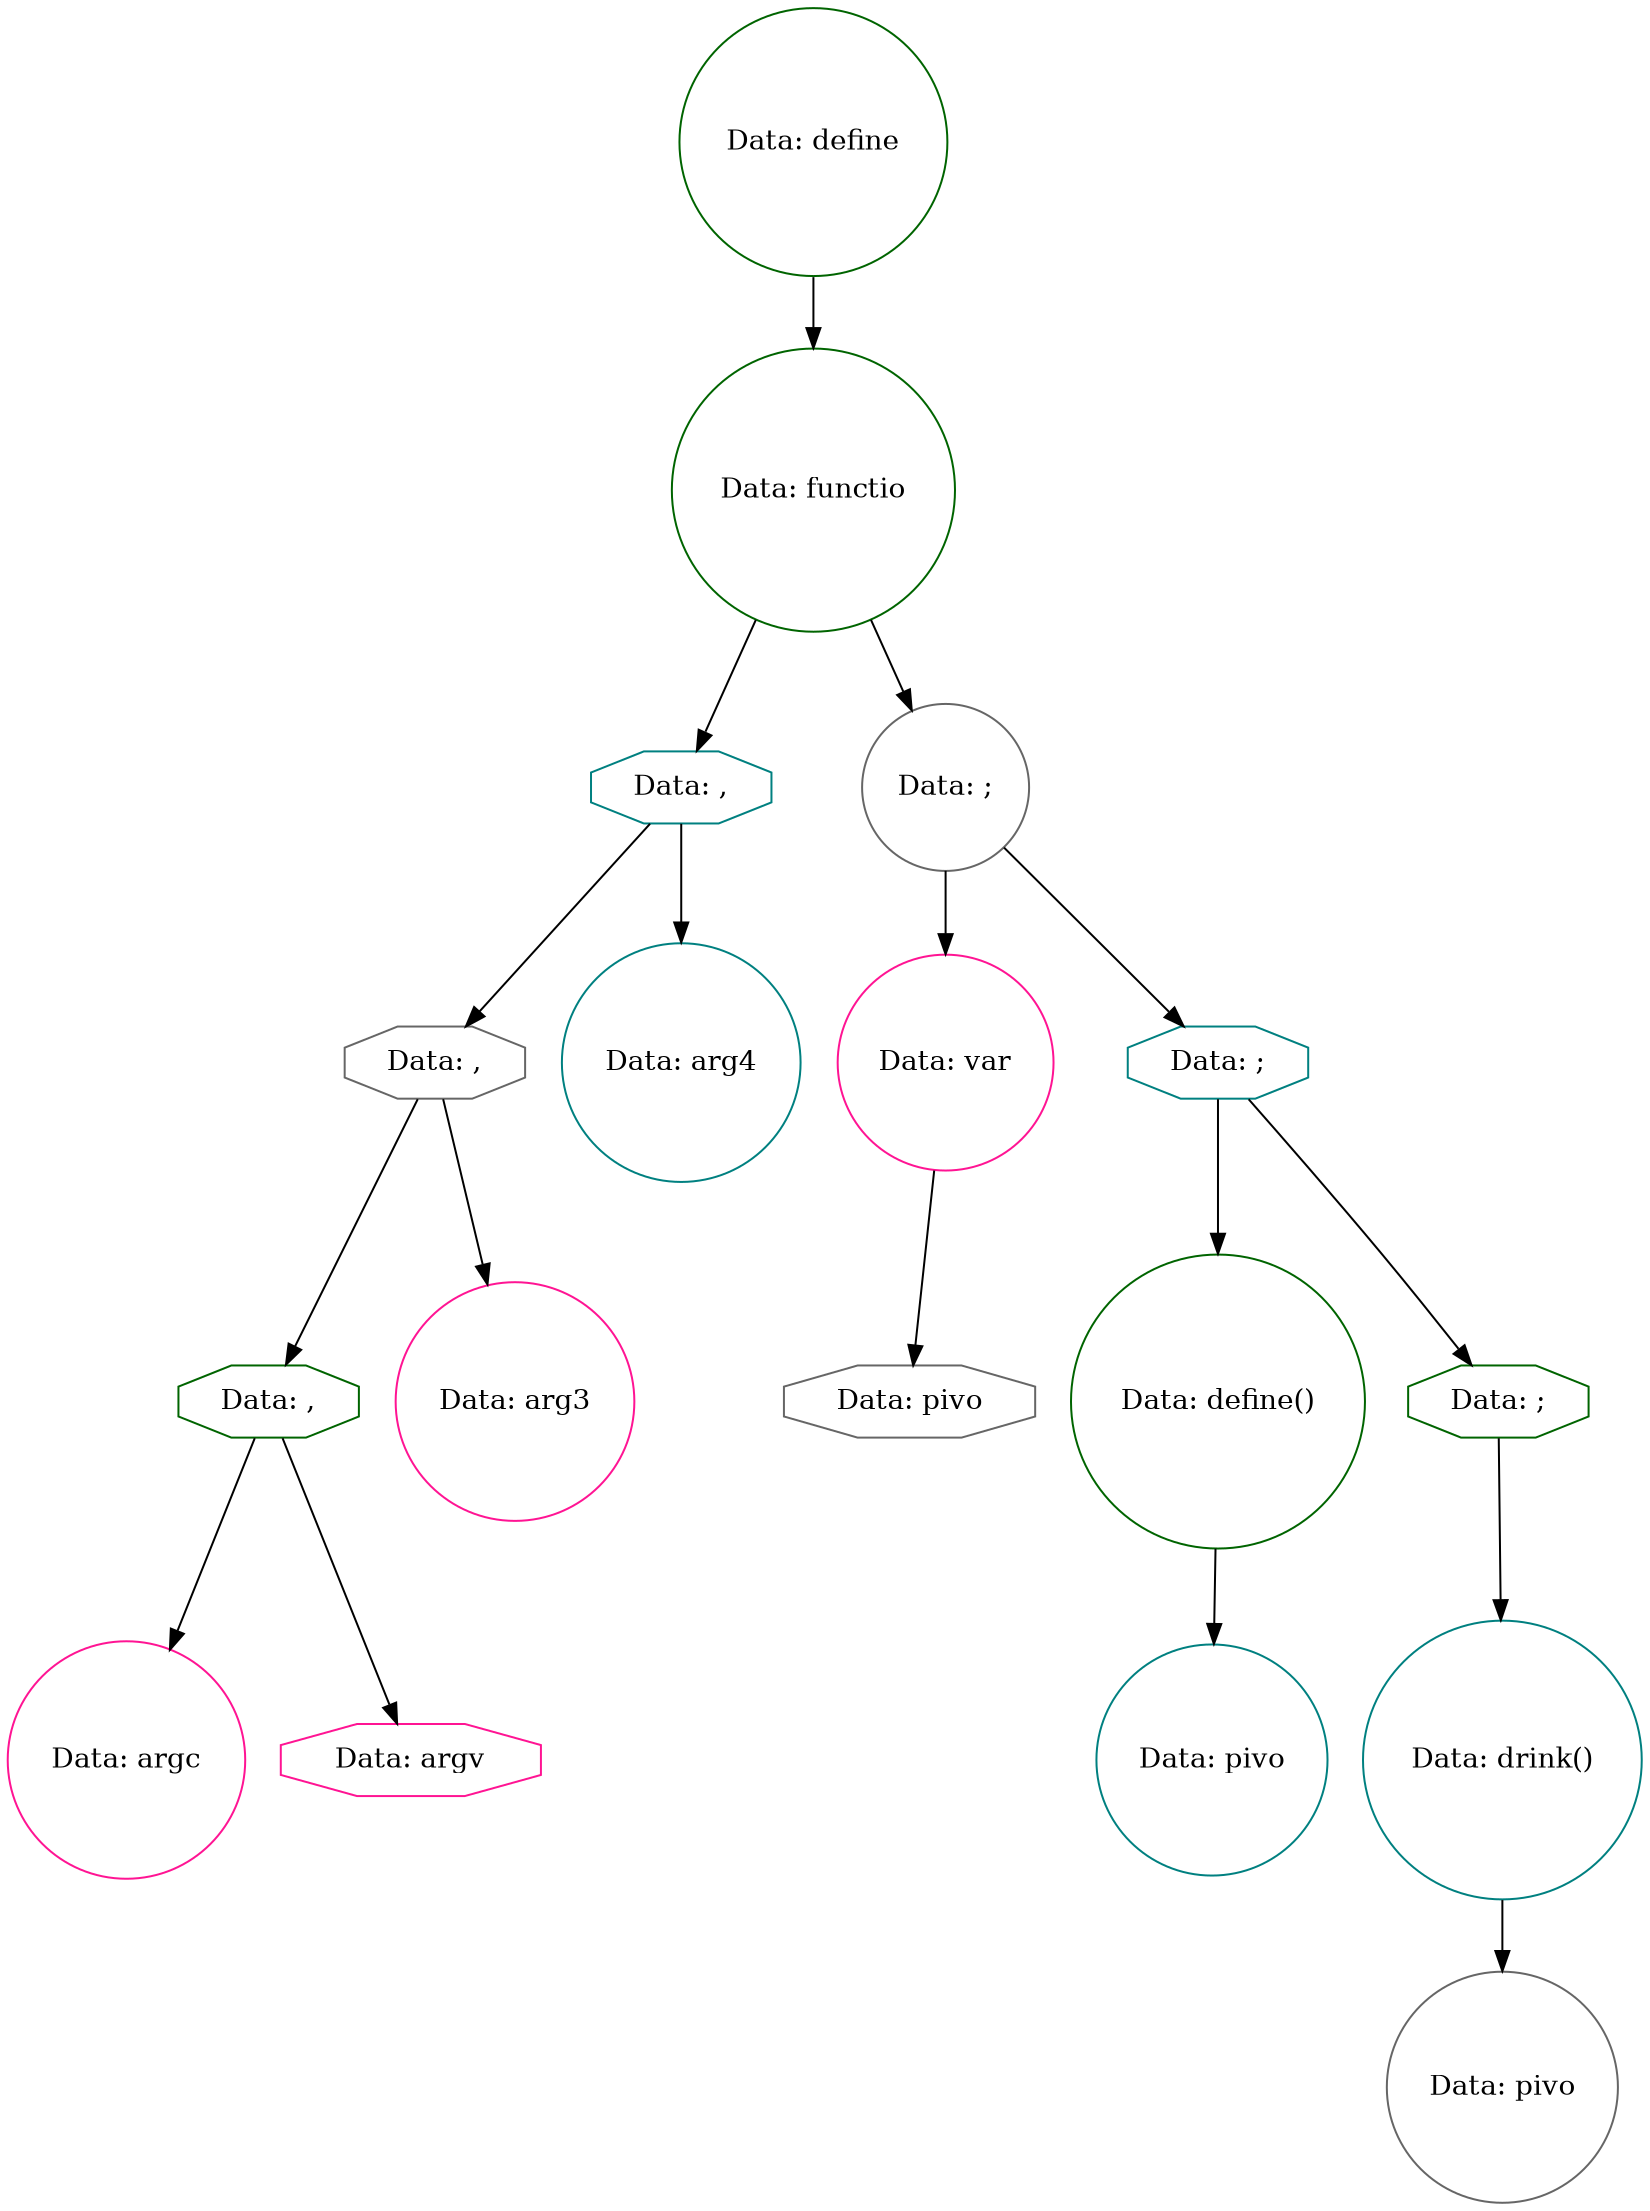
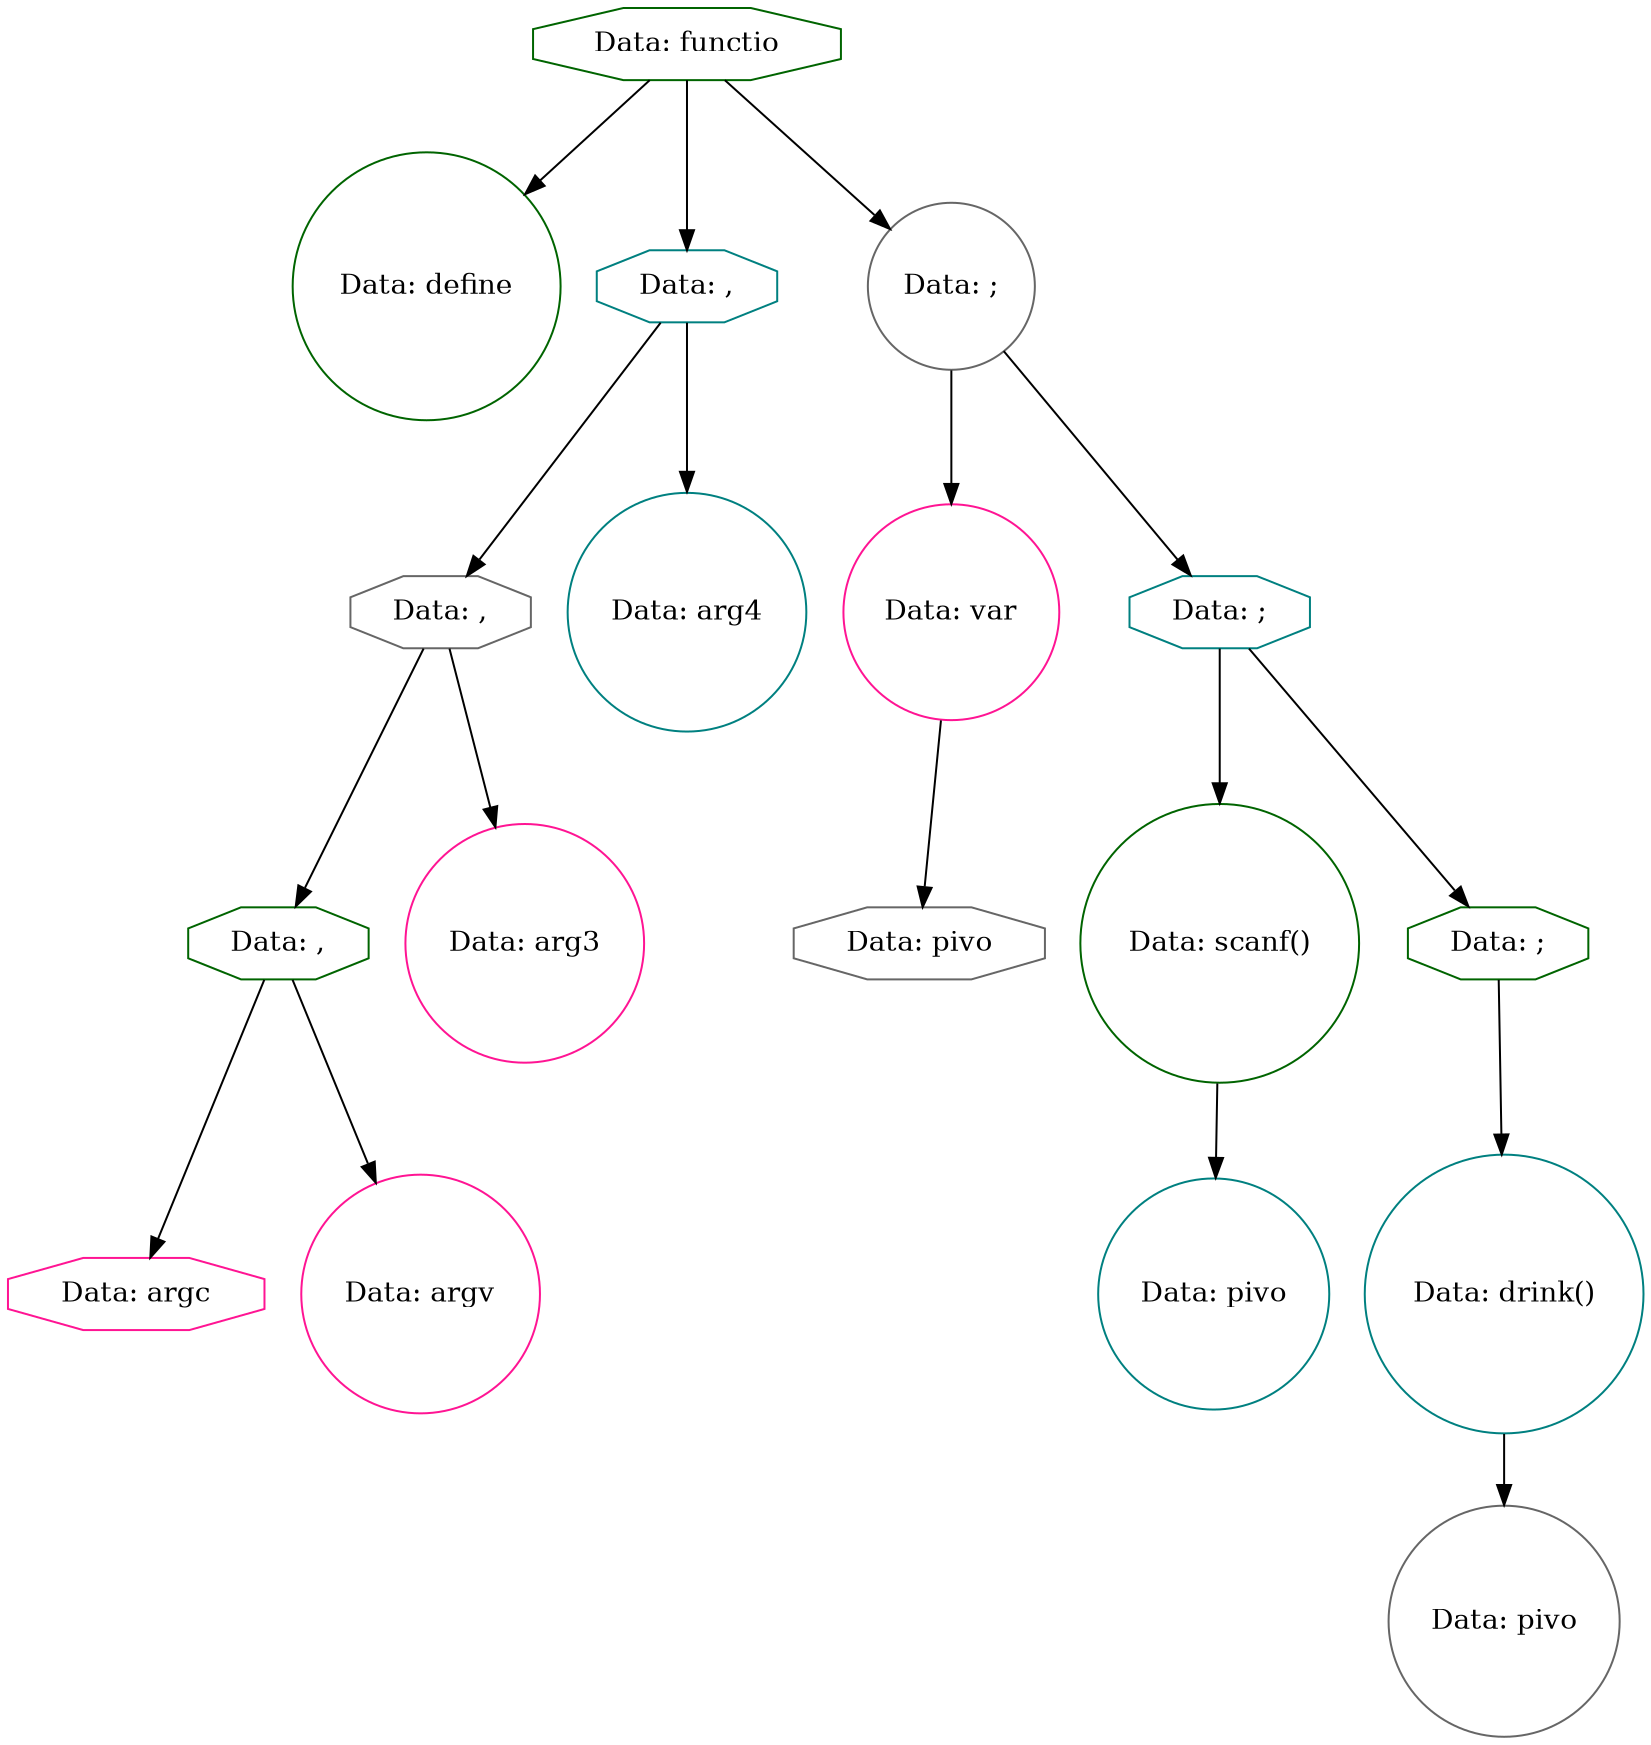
edge "Data: define" -> "Data: functio": reversed
node "Data: functio": shape circle -> octagon
node "Data: define()": label "Data: define()" -> "Data: scanf()"
node "Data: argc": shape circle -> octagon
node "Data: argv": shape octagon -> circle
